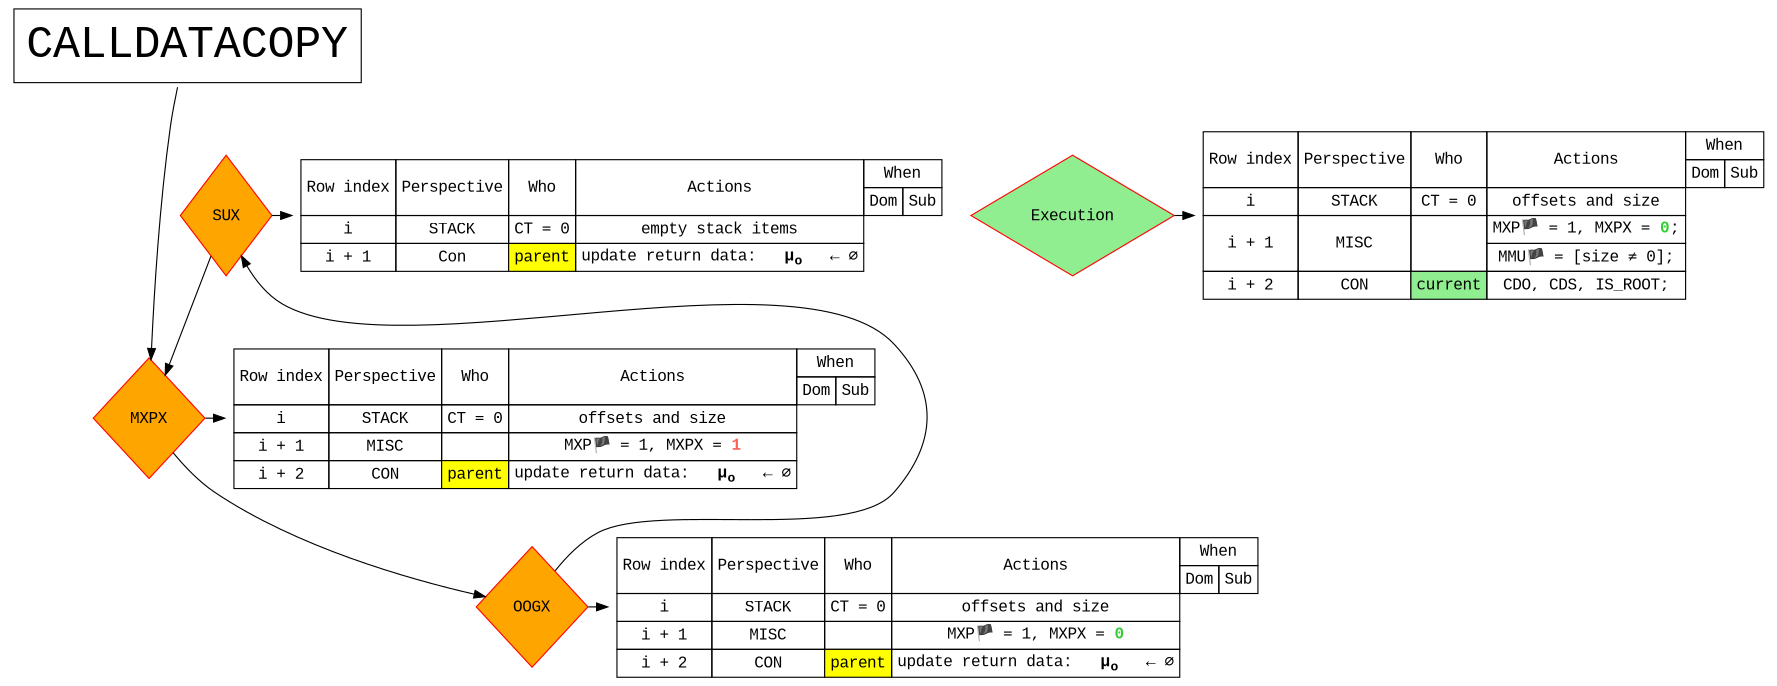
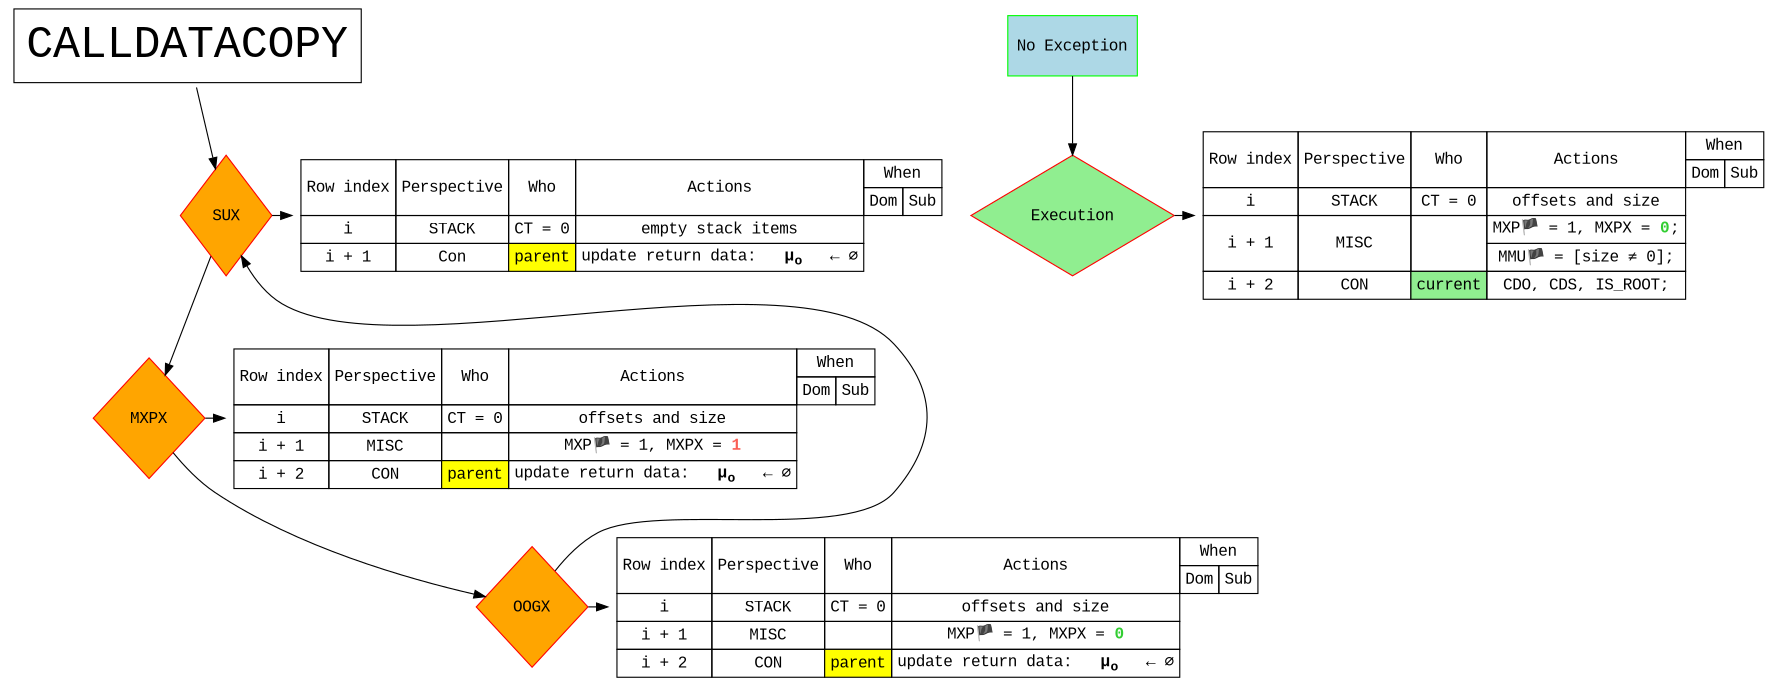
node "No Exception": added
edge "CALLDATACOPY" -> "MXPX": now "CALLDATACOPY" -> "SUX"
